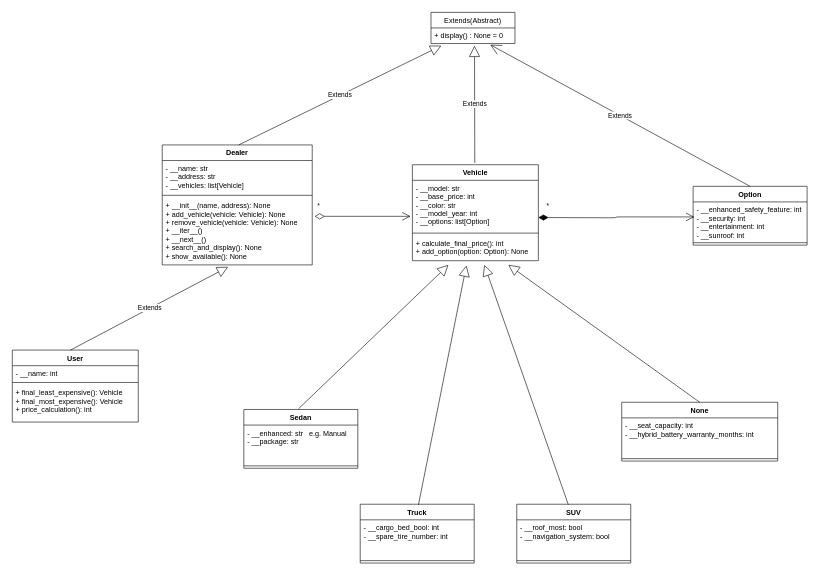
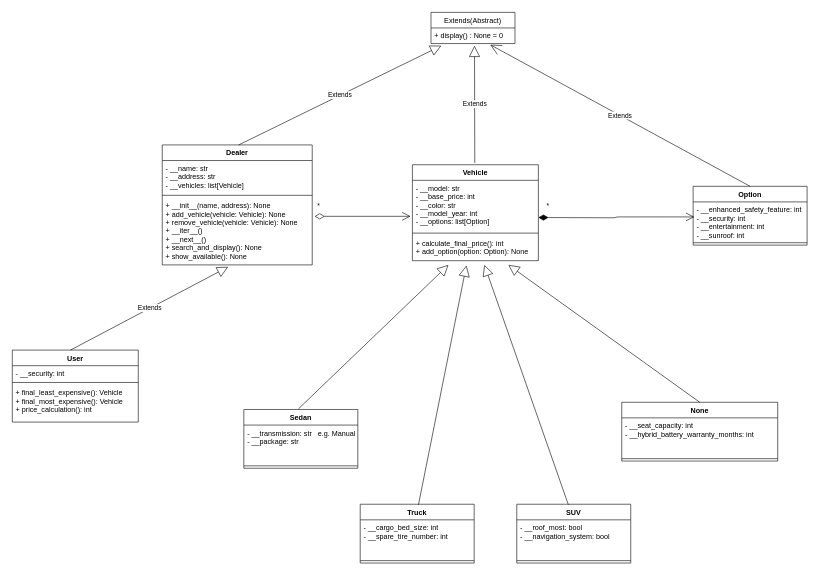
node "- __name: int": label "- __name: int" -> "- __security: int"
node "- __enhanced: str e.g. Manual - __package: str": label "- __enhanced: str e.g. Manual - __package: str" -> "- __transmission: str e.g. Manual - __package: str"
node "- __cargo_bed_bool: int - __spare_tire_number: int": label "- __cargo_bed_bool: int - __spare_tire_number: int" -> "- __cargo_bed_size: int - __spare_tire_number: int"
